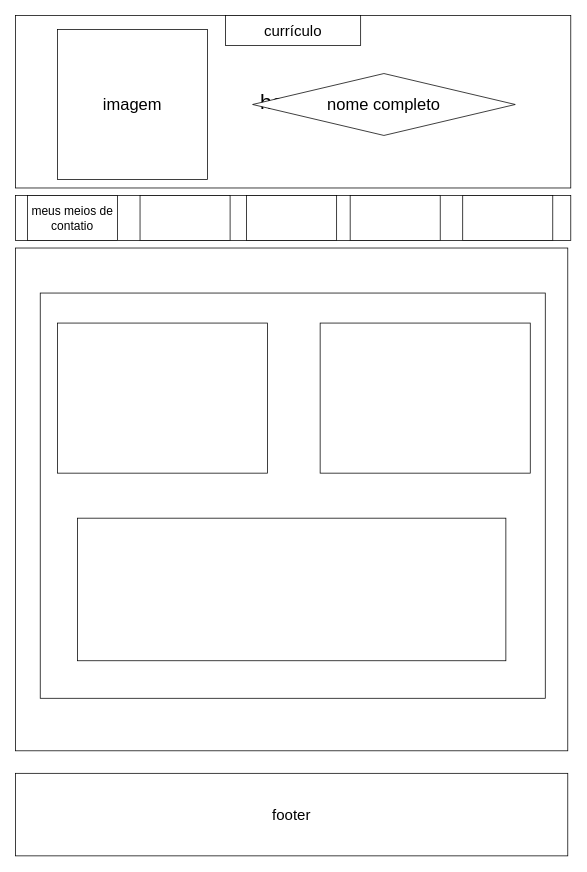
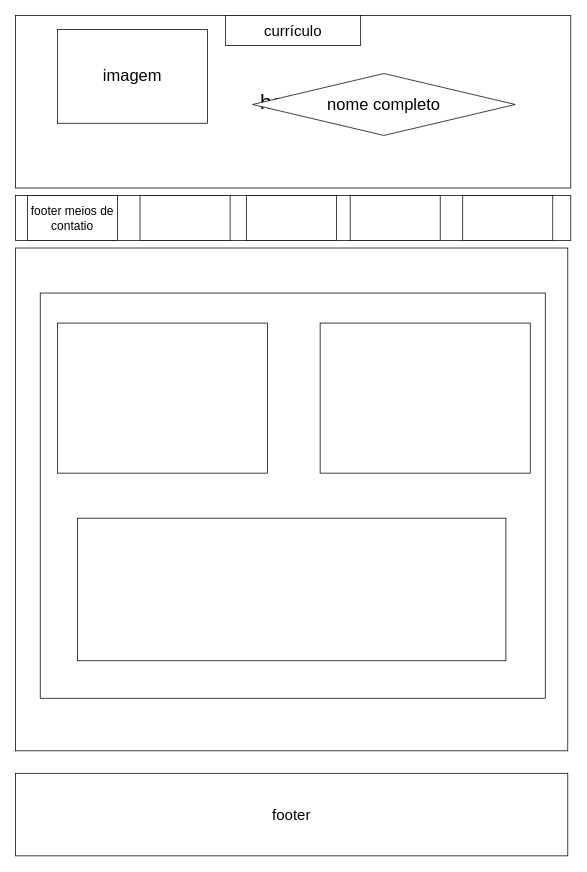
node "imagem": size 150x150 -> 150x94
node "meus meios de contatio": label "meus meios de contatio" -> "footer meios de contatio"
